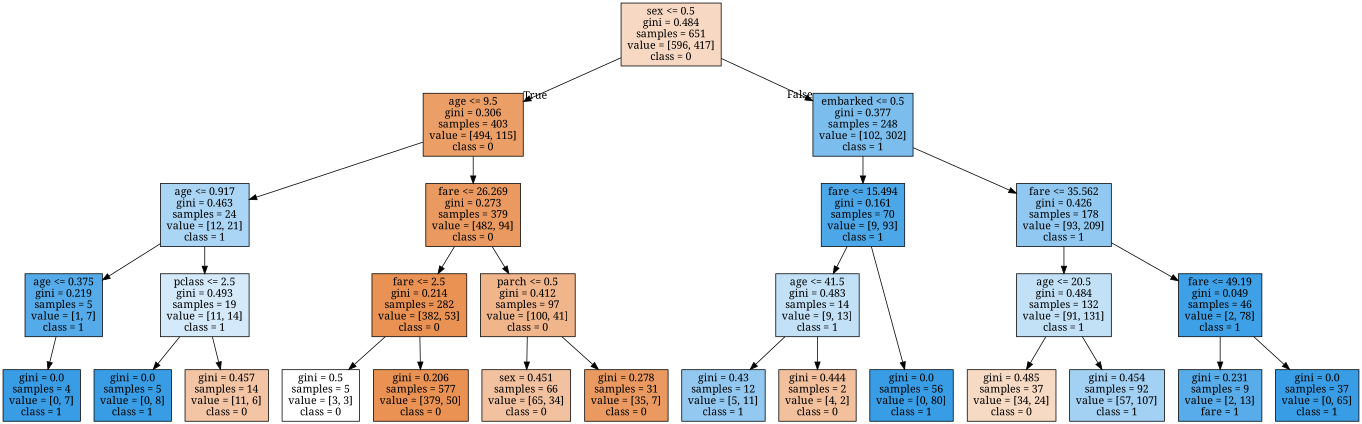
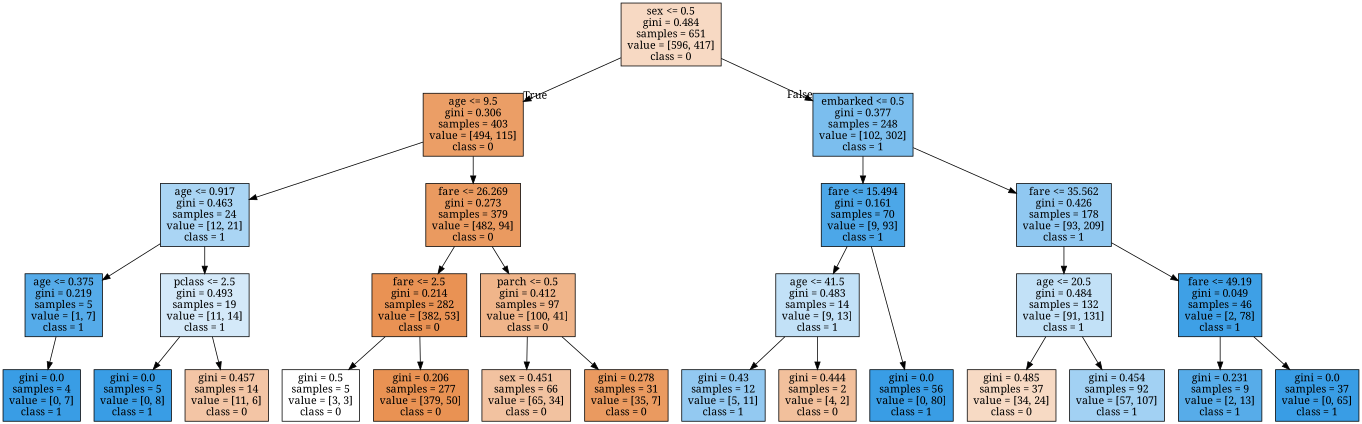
node "gini = 0.206 samples = 577 value = [379, 50] class = 0": label "gini = 0.206 samples = 577 value = [379, 50] class = 0" -> "gini = 0.206 samples = 277 value = [379, 50] class = 0"
node "gini = 0.231 samples = 9 value = [2, 13] fare = 1": label "gini = 0.231 samples = 9 value = [2, 13] fare = 1" -> "gini = 0.231 samples = 9 value = [2, 13] class = 1"
